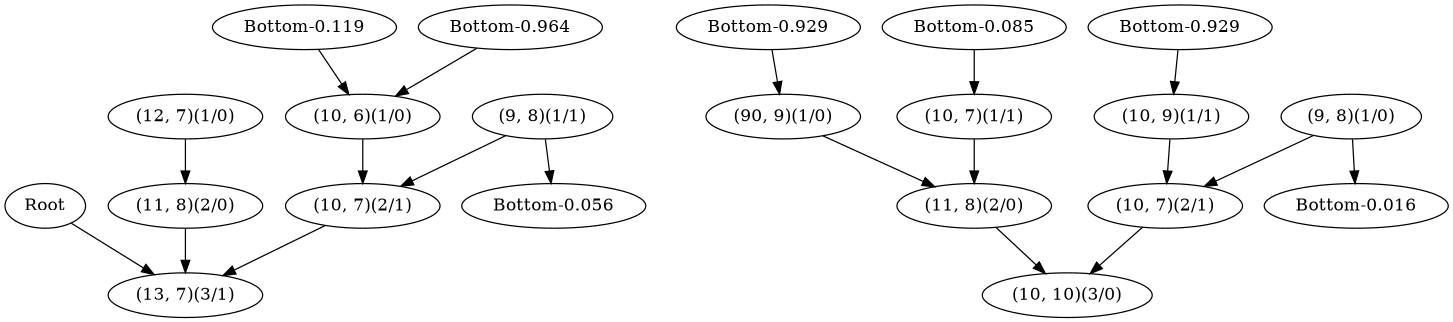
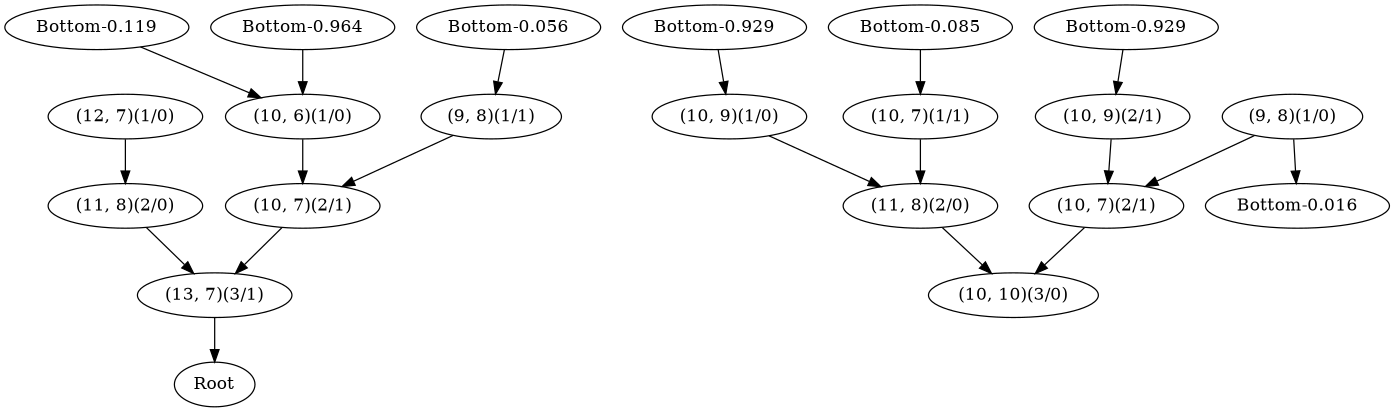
node "(90, 9)(1/0)": label "(90, 9)(1/0)" -> "(10, 9)(1/0)"
node "(10, 9)(1/1)": label "(10, 9)(1/1)" -> "(10, 9)(2/1)"
edge "(9, 8)(1/1)" -> "Bottom-0.056": reversed
edge "Root" -> "(13, 7)(3/1)": reversed
